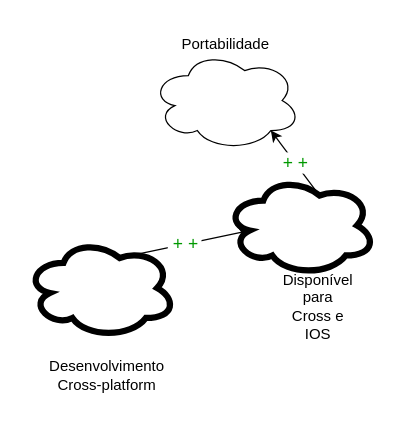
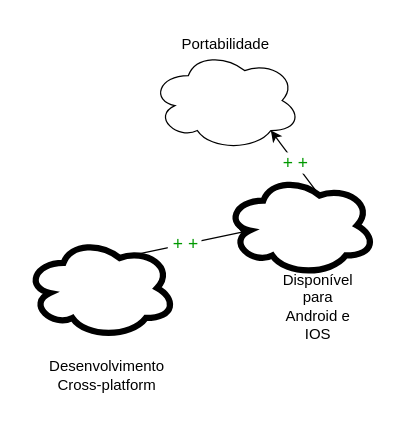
node "Disponível para Cross e IOS": label "Disponível para Cross e IOS" -> "Disponível para Android e IOS"
